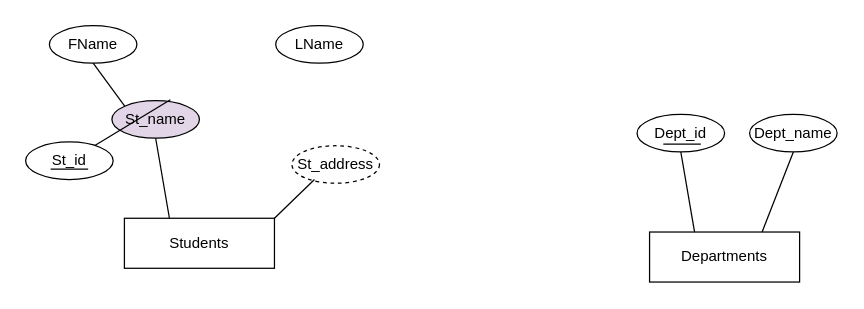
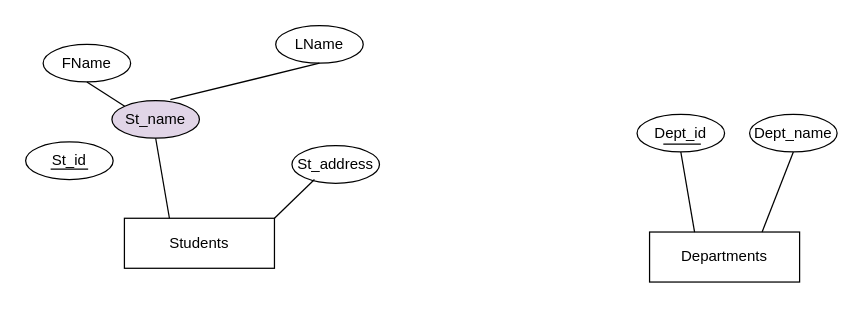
node "FName": moved (93, 44) -> (87, 63)
edge "St_name" -- "St_id": now "St_name" -- "LName"
node "St_address": style dashed -> solid
